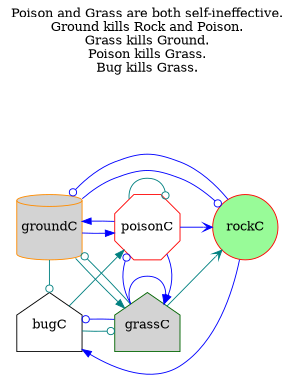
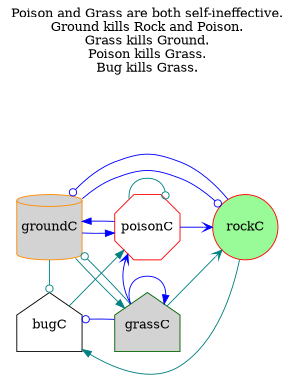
edge "poisonC" -> "grassC": removed
edge "grassC" -> "poisonC": arrowhead odot -> vee
edge "bugC" -> "grassC": removed
edge "rockC" -> "bugC": color blue -> teal
